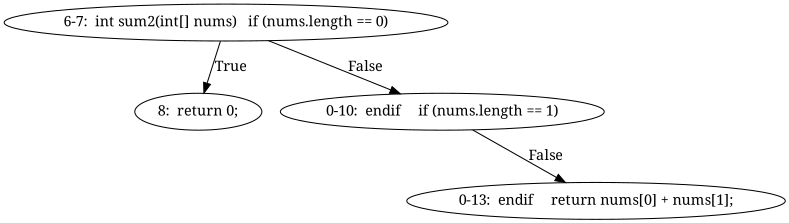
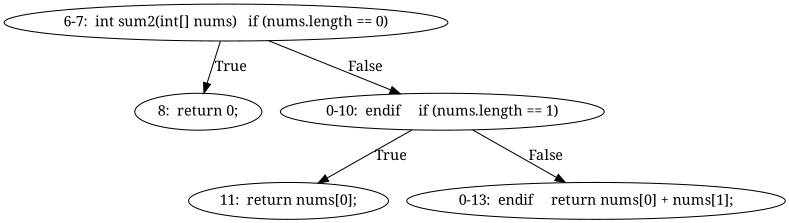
node "11:  return nums[0];": added
